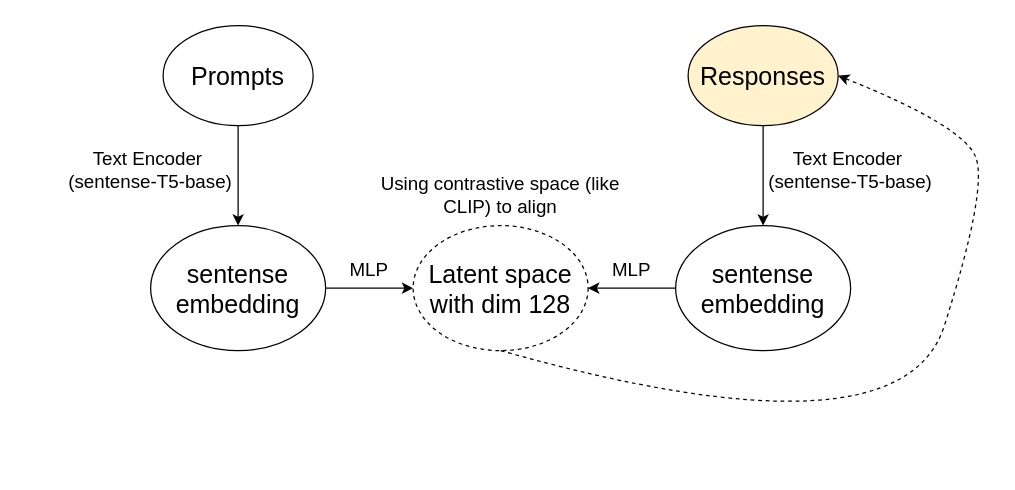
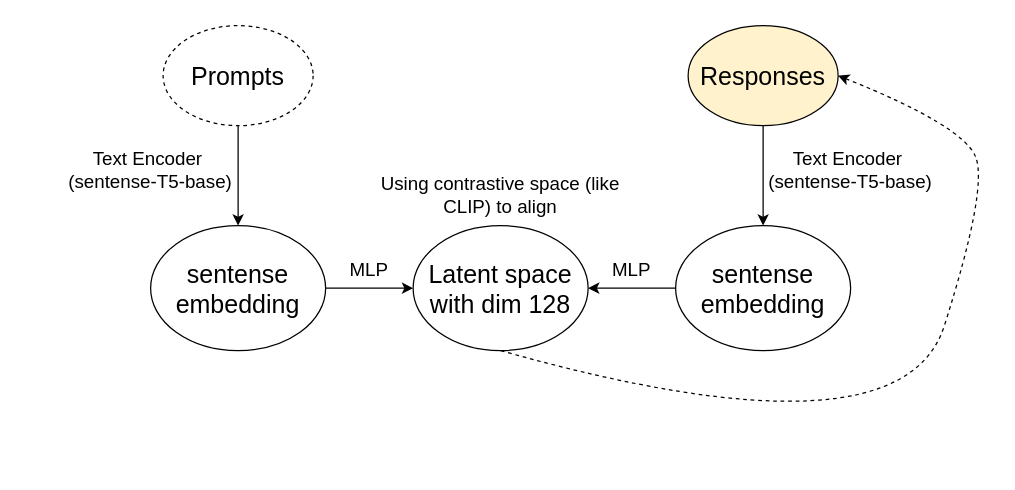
node "Prompts": style solid -> dashed
node "Latent space with dim 128": style dashed -> solid
